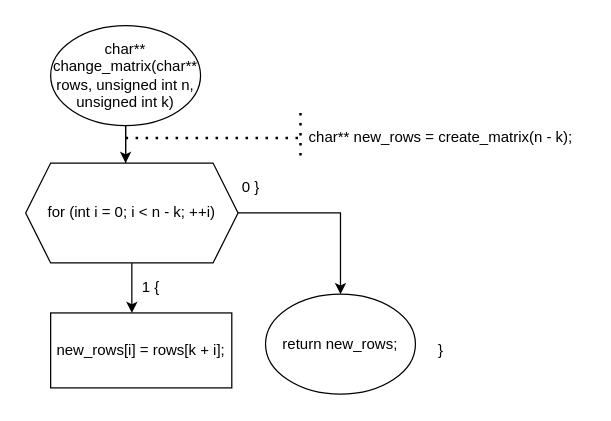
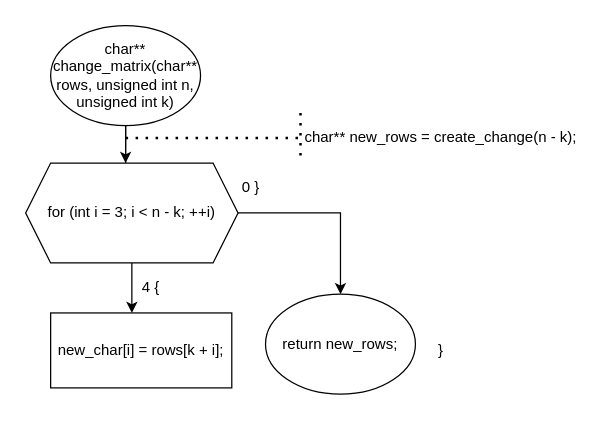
node "char** new_rows = create_matrix(n - k);": label "char** new_rows = create_matrix(n - k);" -> "char** new_rows = create_change(n - k);"
node "for (int i = 0; i < n - k; ++i)": label "for (int i = 0; i < n - k; ++i)" -> "for (int i = 3; i < n - k; ++i)"
node "1 {": label "1 {" -> "4 {"
node "new_rows[i] = rows[k + i];": label "new_rows[i] = rows[k + i];" -> "new_char[i] = rows[k + i];"
